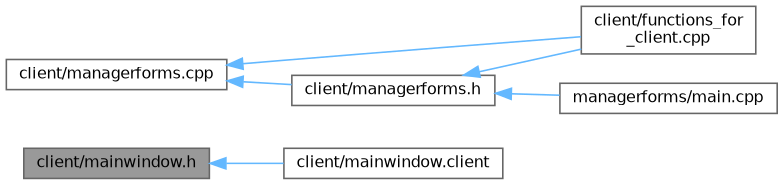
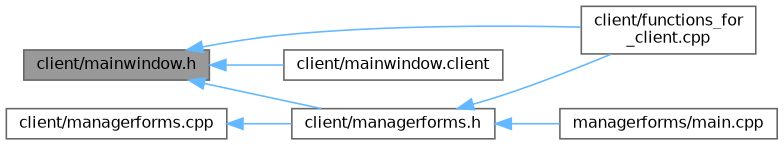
edge "client/functions_for _client.cpp" -> "client/managerforms.cpp": now "client/functions_for _client.cpp" -> "client/mainwindow.h"
edge "client/managerforms.h" -> "client/mainwindow.h": added
